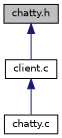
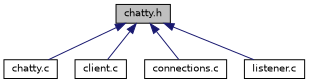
node "connections.c": added
node "listener.c": added
edge "chatty.c" -> "client.c": now "chatty.c" -> "chatty.h"
